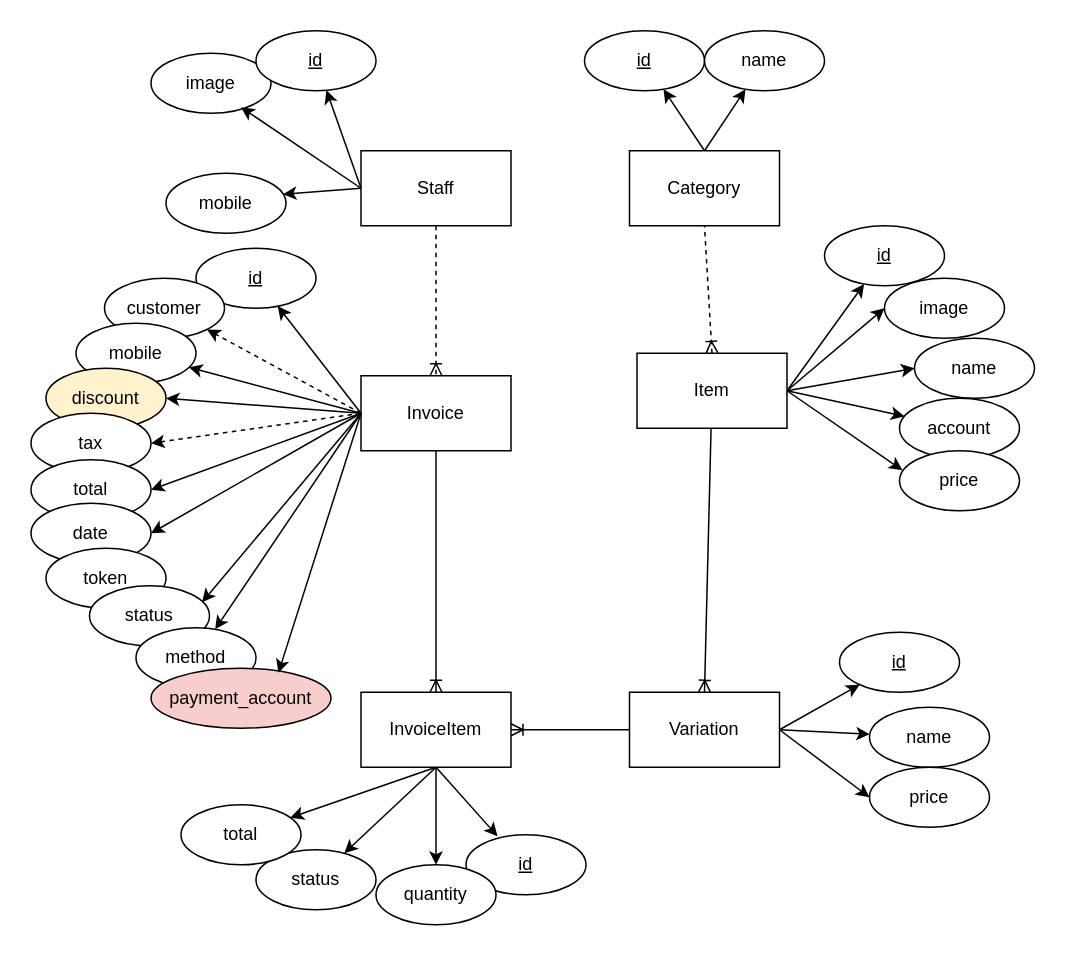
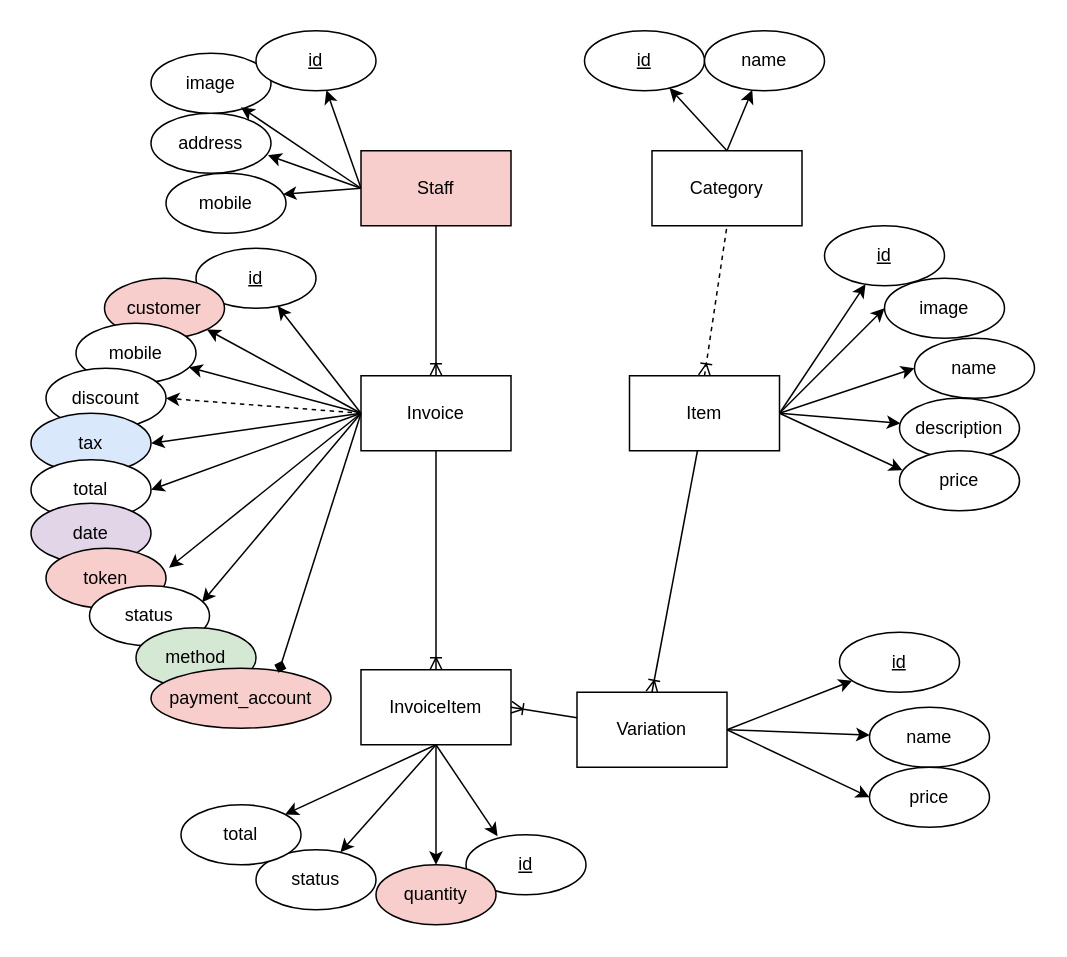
node "address": added
edge "Staff" -> "address": added
node "Staff": fillcolor #ffffff -> #f8cecc
node "Category": moved (704, 188) -> (727, 188)
edge "Staff" -> "Invoice": style dashed -> solid
node "customer": fillcolor #ffffff -> #f8cecc
edge "Invoice" -> "customer": style dashed -> solid
node "Item": moved (712, 391) -> (704, 413)
node "discount": fillcolor #fff2cc -> #ffffff
edge "Invoice" -> "discount": style solid -> dashed
node "Invoice": shape rectangle -> rounded rectangle
edge "Invoice" -> "tax": style dashed -> solid
node "account": label "account" -> "description"
node "tax": fillcolor #ffffff -> #dae8fc
edge "Invoice" -> "date": removed
edge "Invoice" -> "token": added
edge "Invoice" -> "method": removed
node "date": fillcolor #ffffff -> #e1d5e7
node "token": fillcolor #ffffff -> #f8cecc
node "method": fillcolor #ffffff -> #d5e8d4
edge "Invoice" -> "payment_account": arrowhead classic -> diamond
node "InvoiceItem": moved (436, 730) -> (436, 707)
node "Variation": moved (704, 730) -> (652, 730)
node "quantity": fillcolor #ffffff -> #f8cecc
